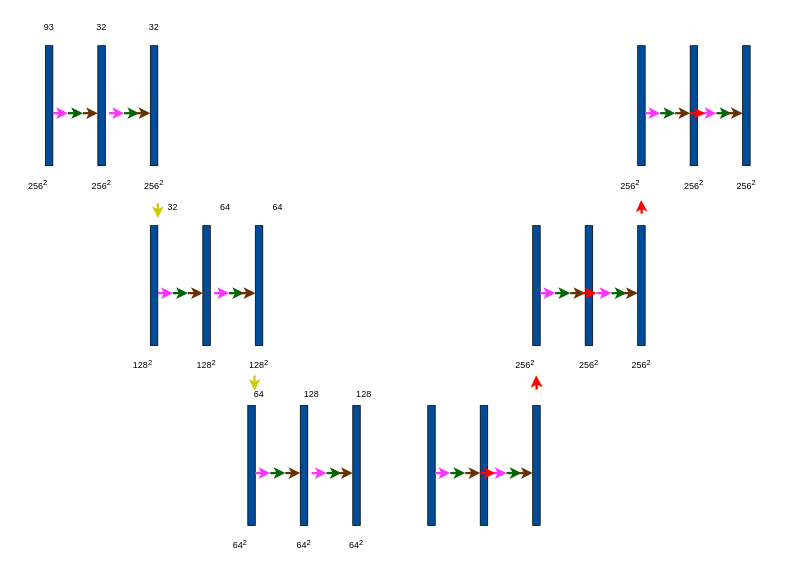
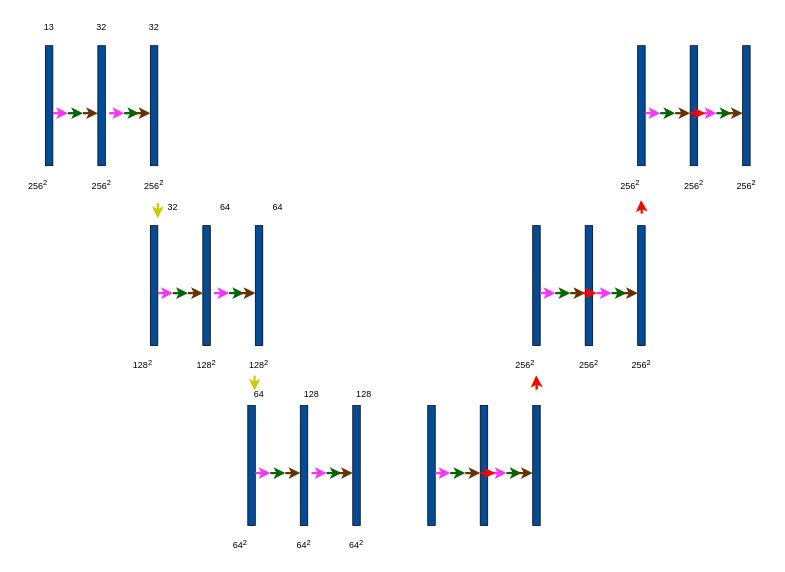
node "93": label "93" -> "13"
